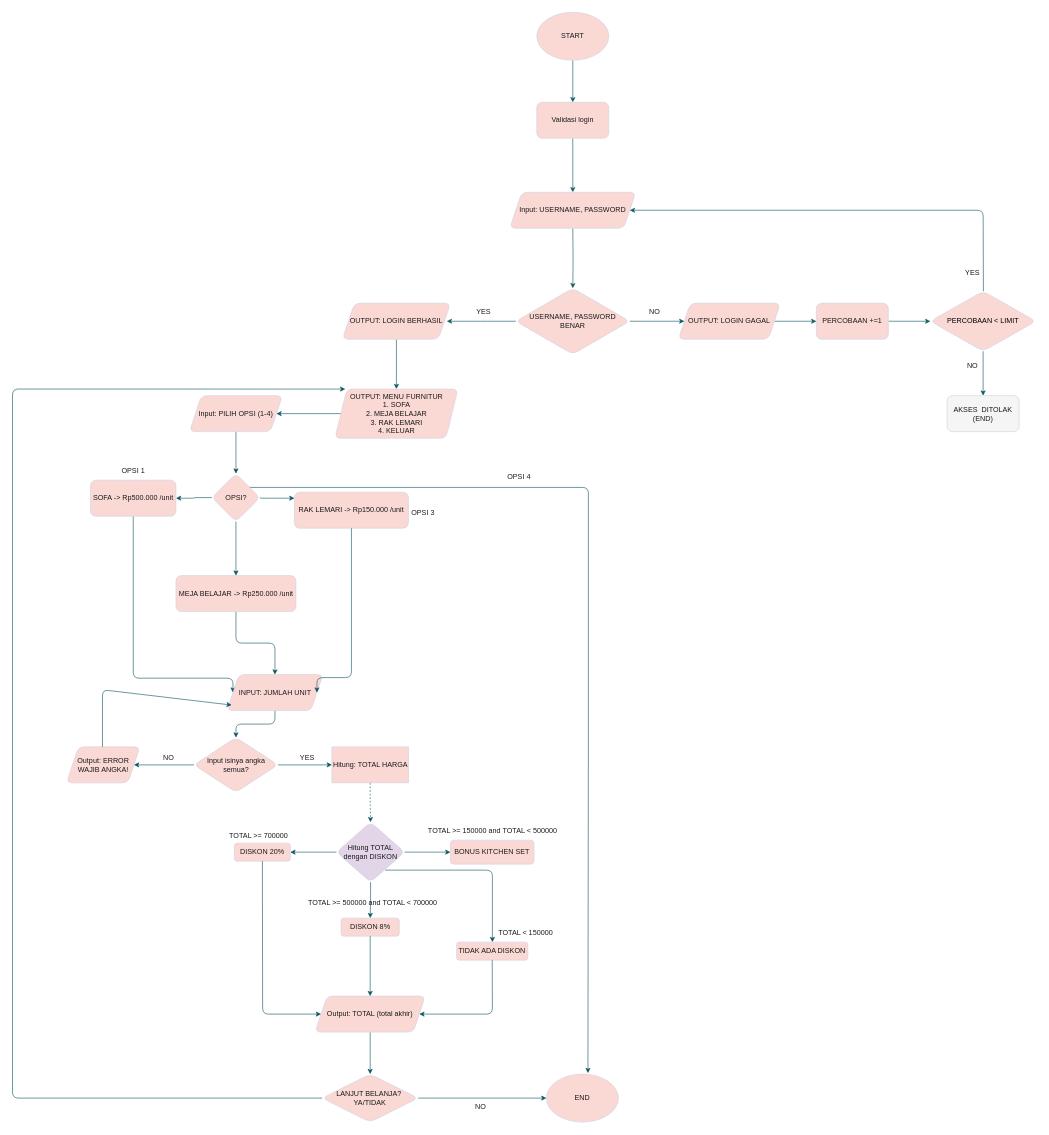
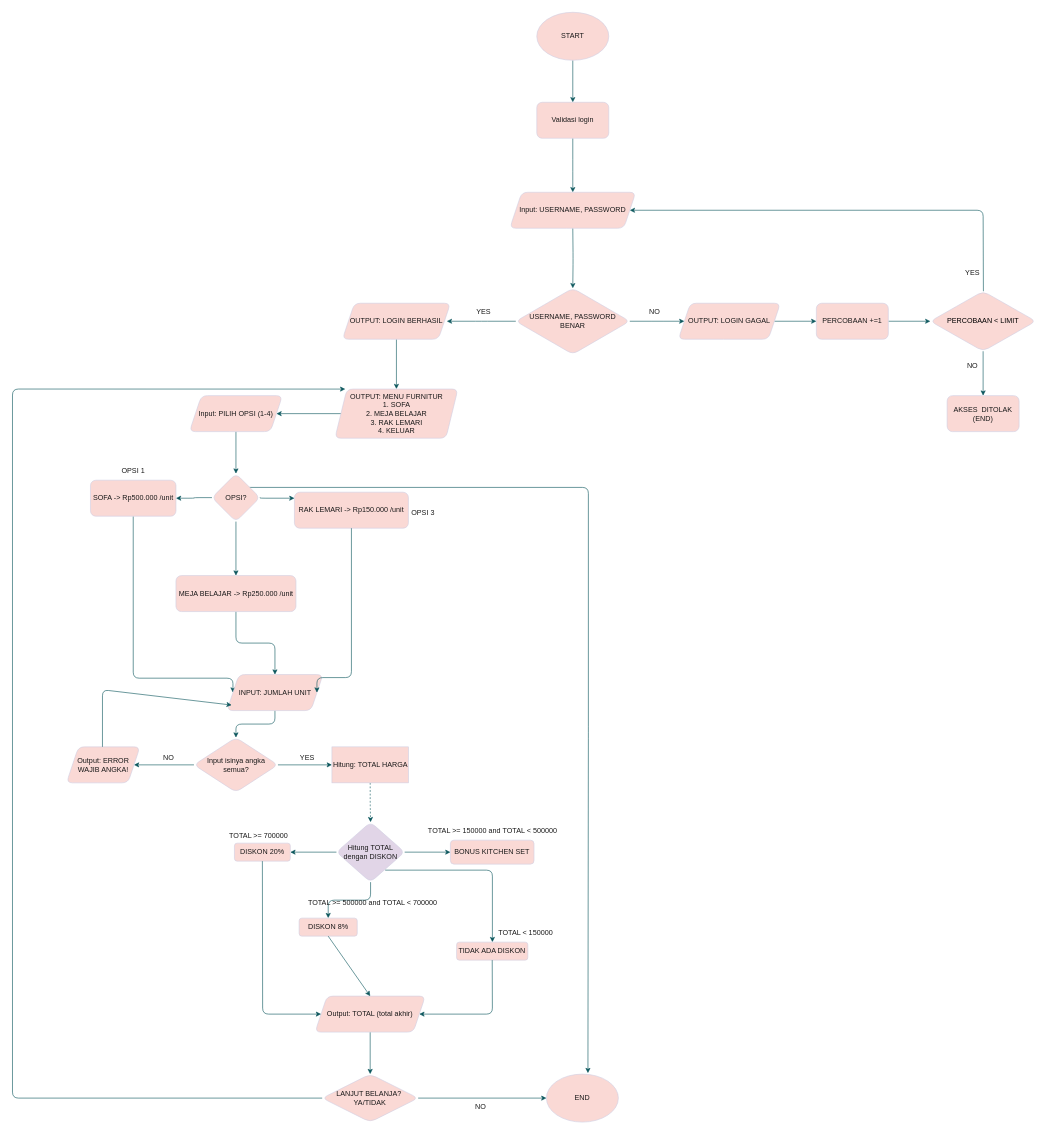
node "AKSES DITOLAK (END)": fillcolor #f5f5f5 -> #fad9d5
node "OPSI 4": removed
node "DISKON 8%": moved (370, 927) -> (328, 927)
